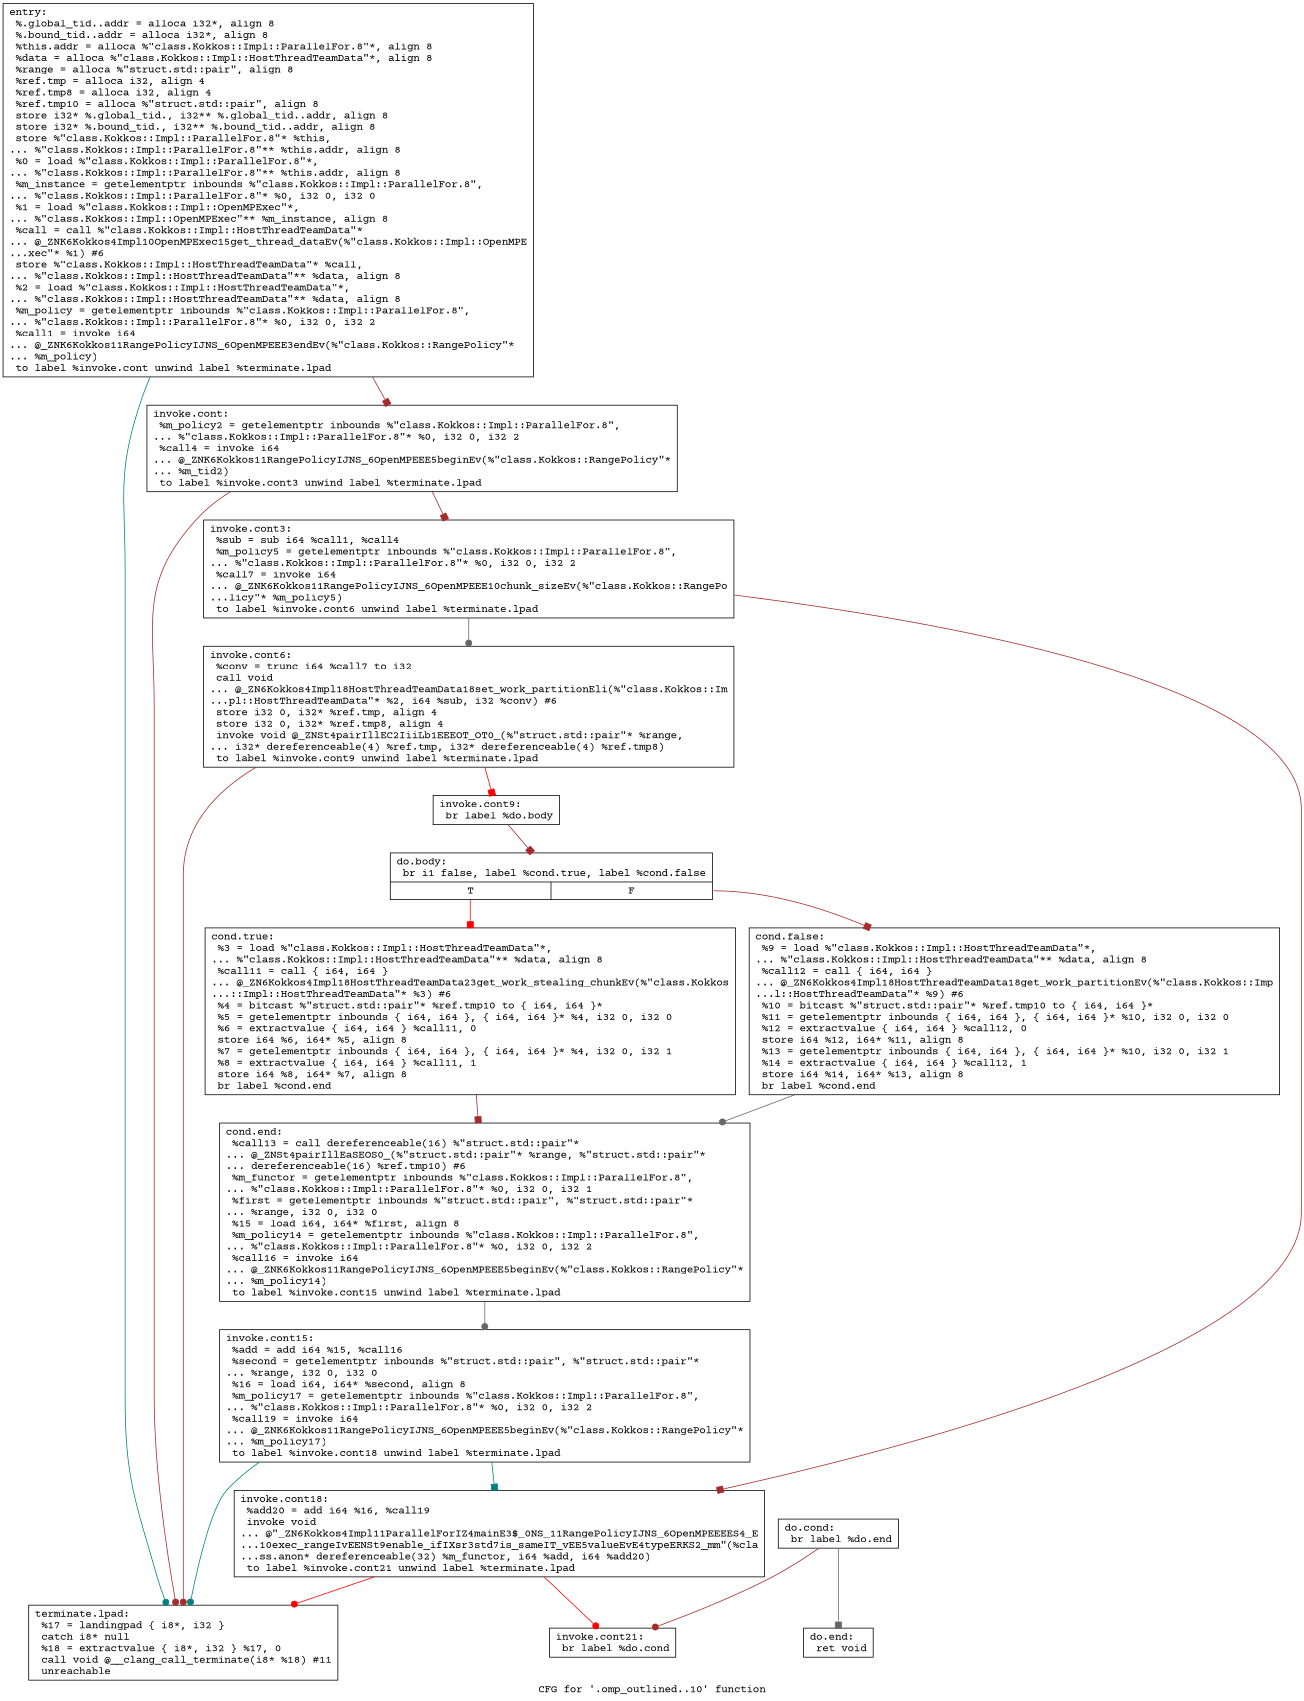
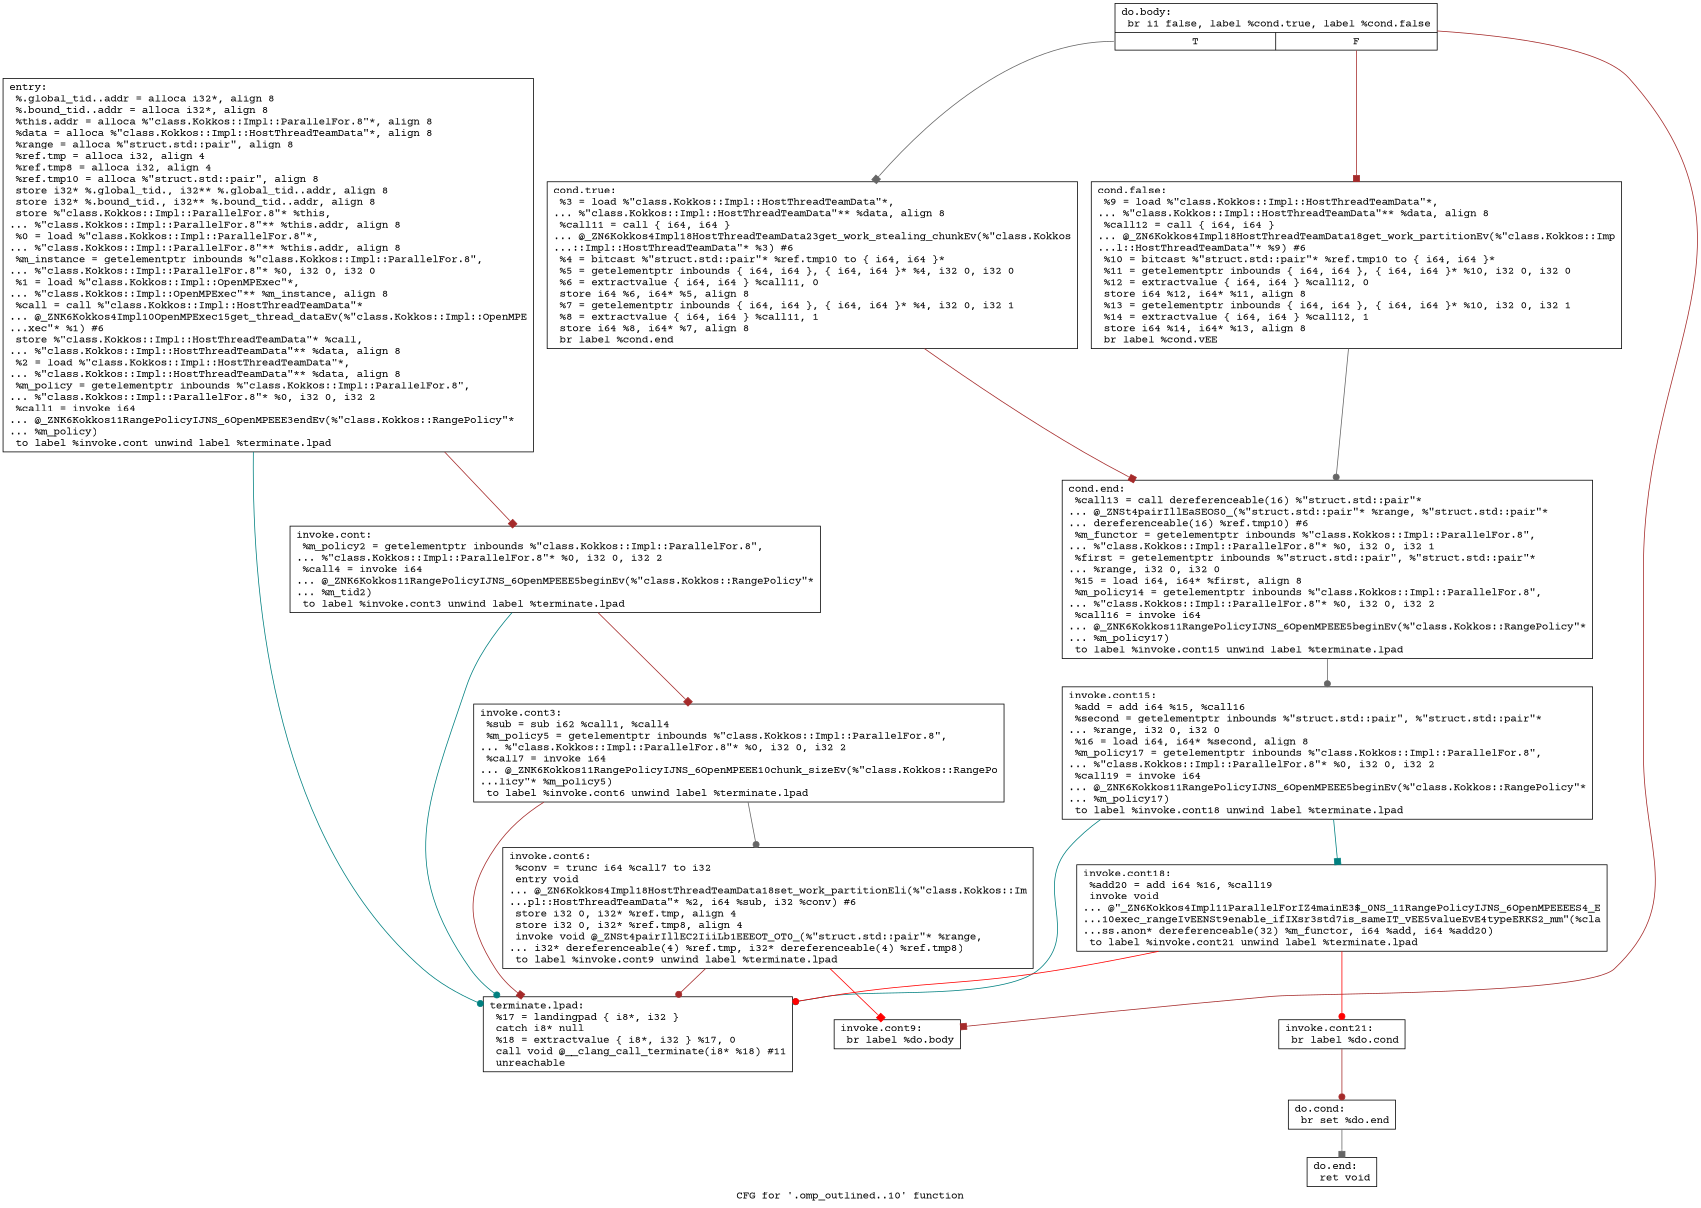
node "invoke.cont3:": text "%sub = sub i64 %call1, %call4" -> "%sub = sub i62 %call1, %call4"
node "invoke.cont6:": text "call void" -> "entry void"
edge "invoke.cont9:" -> "do.body:": reversed
edge "do.body:" -> "cond.true:": color red -> gray40
edge "invoke.cont3:" -> "invoke.cont18:": now "invoke.cont3:" -> "terminate.lpad:"
edge "invoke.cont:" -> "terminate.lpad:": color brown -> teal
node "cond.false:": text "br label %cond.end" -> "br label %cond.vEE"
node "cond.end:": text "... %m_policy14)" -> "... %m_policy17)"
node "do.cond:": text "br label %do.end" -> "br set %do.end"
edge "do.cond:" -> "invoke.cont21:": reversed
